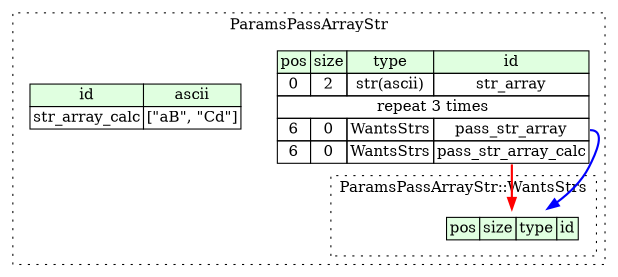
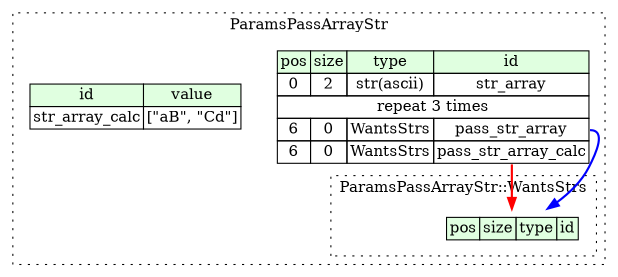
node "id": text "ascii" -> "value"
